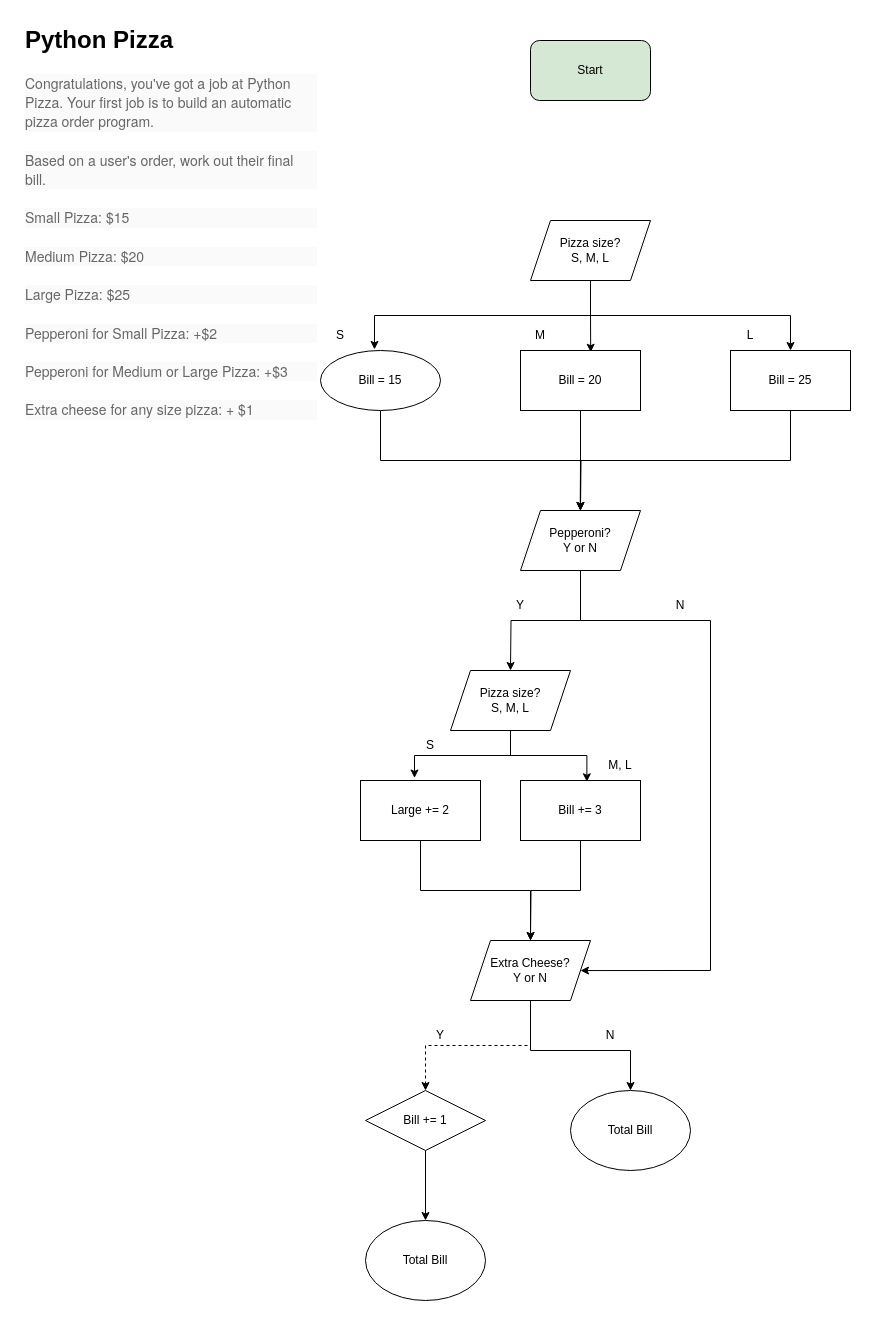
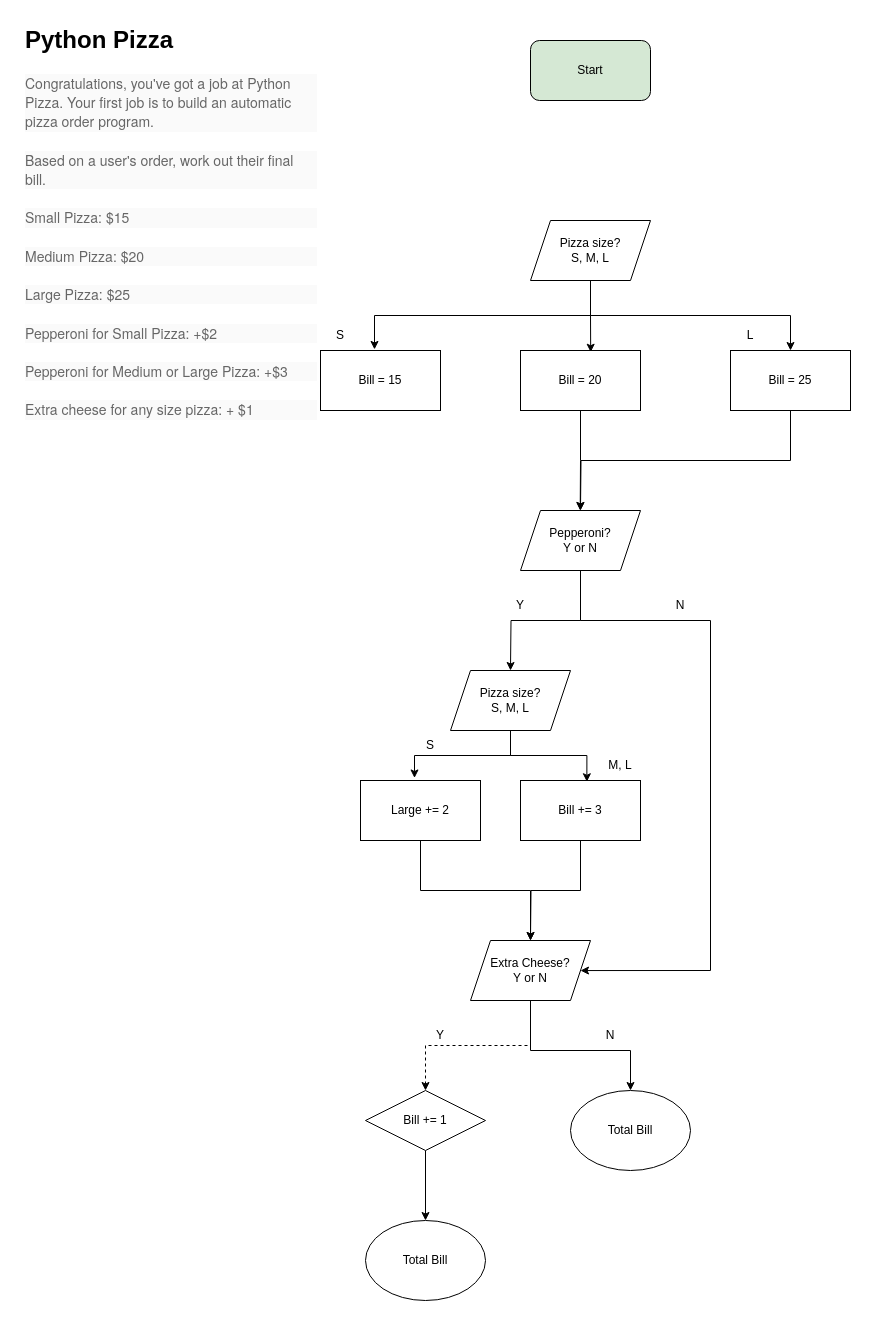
node "M": removed
node "Bill = 15": shape ellipse -> rectangle
edge "Bill = 15" -> "Pepperoni? Y or N": removed
